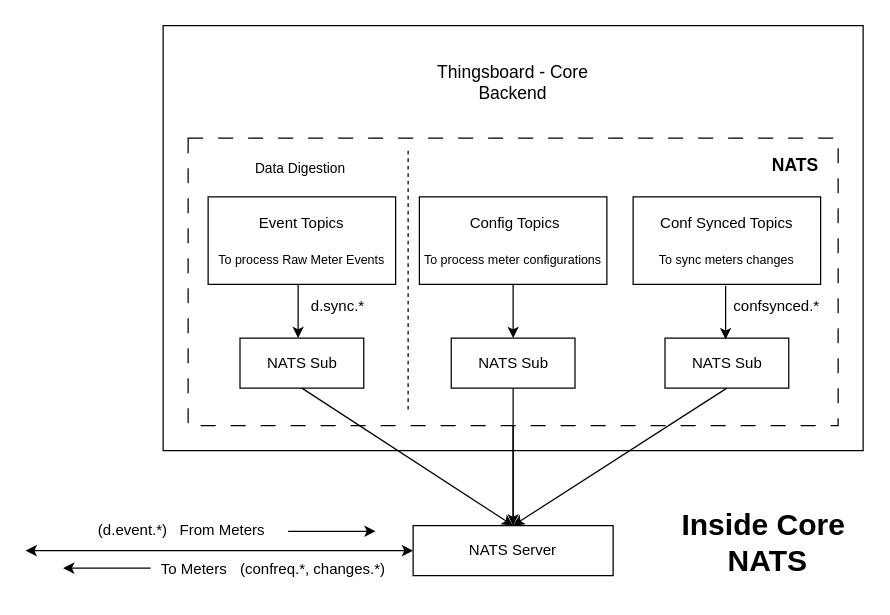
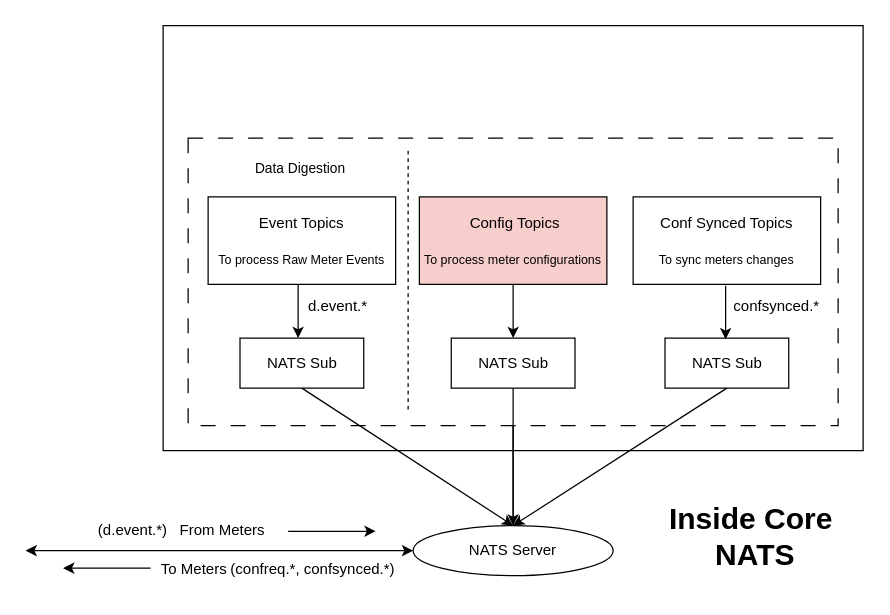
node "Thingsboard - Core Backend": removed
node "NATS": removed
node "Config Topics To process meter configurations": fillcolor #ffffff -> #f8cecc
node "d.sync.*": label "d.sync.*" -> "d.event.*"
node "Inside Core NATS": moved (763, 543) -> (751, 537)
node "NATS Server": shape rectangle -> ellipse
node "(confreq.*, changes.*)": label "(confreq.*, changes.*)" -> "(confreq.*, confsynced.*)"
